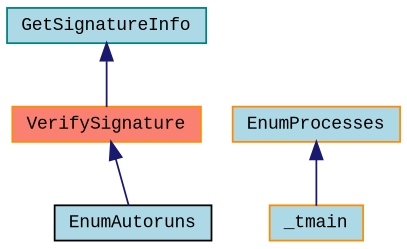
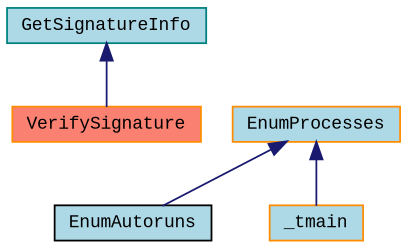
edge "EnumAutoruns" -> "VerifySignature": now "EnumAutoruns" -> "EnumProcesses"
